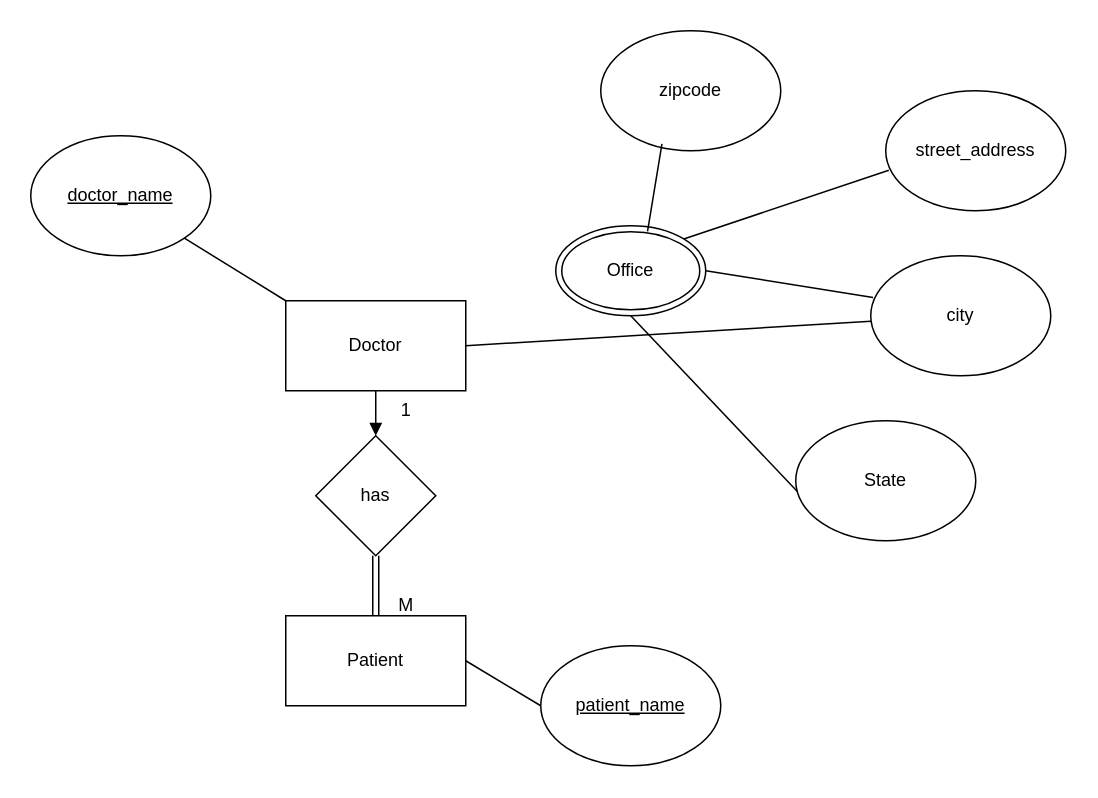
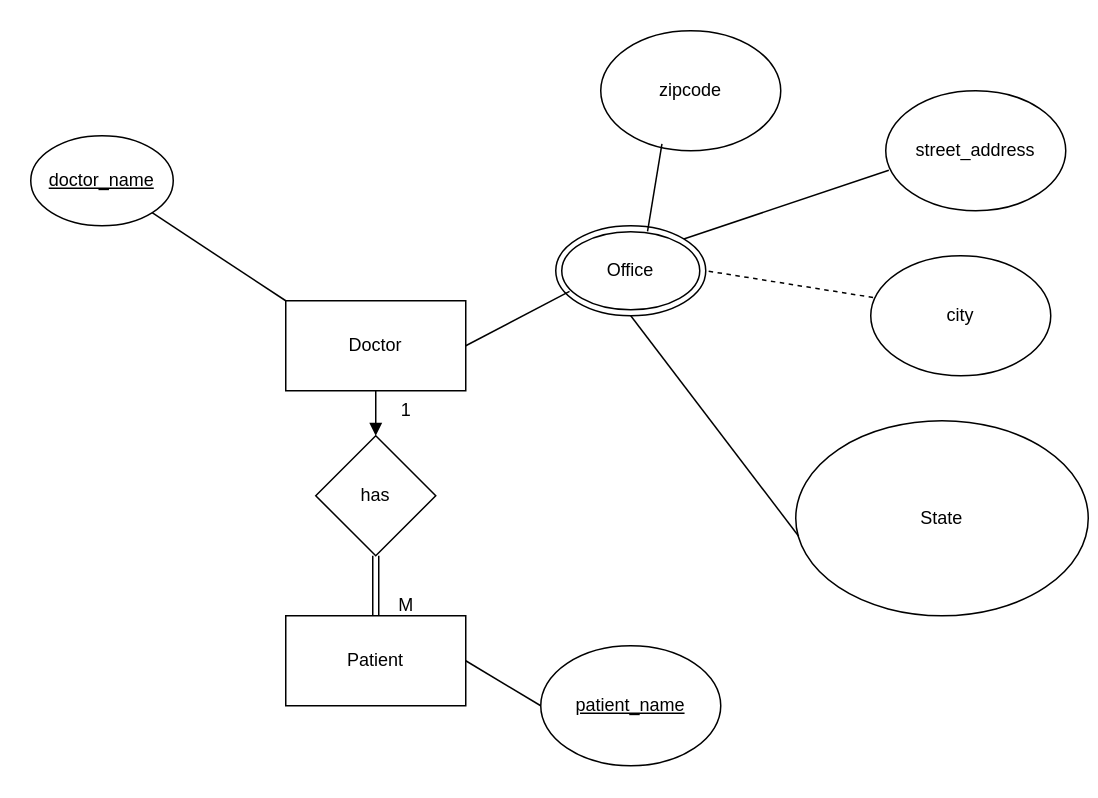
node "doctor_name": size 180x120 -> 143x90
edge "Office" -- "city": style solid -> dashed
edge "city" -- "Doctor": now "Office" -- "Doctor"
node "State": size 180x120 -> 293x195
